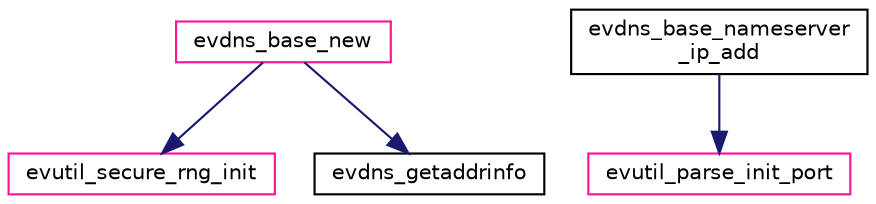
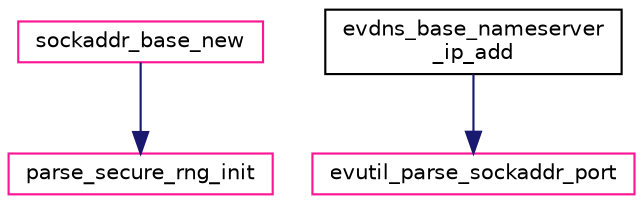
node "evdns_base_new": label "evdns_base_new" -> "sockaddr_base_new"
node "evutil_secure_rng_init": label "evutil_secure_rng_init" -> "parse_secure_rng_init"
node "evdns_getaddrinfo": removed
node "evutil_parse_init_port": label "evutil_parse_init_port" -> "evutil_parse_sockaddr_port"
